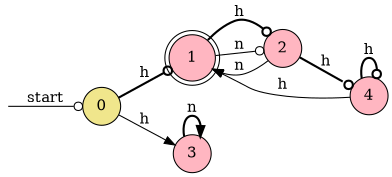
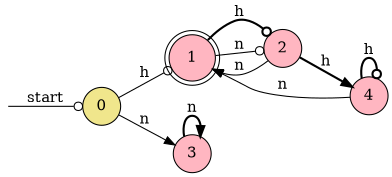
edge "2" -> "4": arrowhead odot -> normal
edge "0" -> "1": style bold -> solid
edge "4" -> "1": label "h" -> "n"
edge "0" -> "3": label "h" -> "n"
